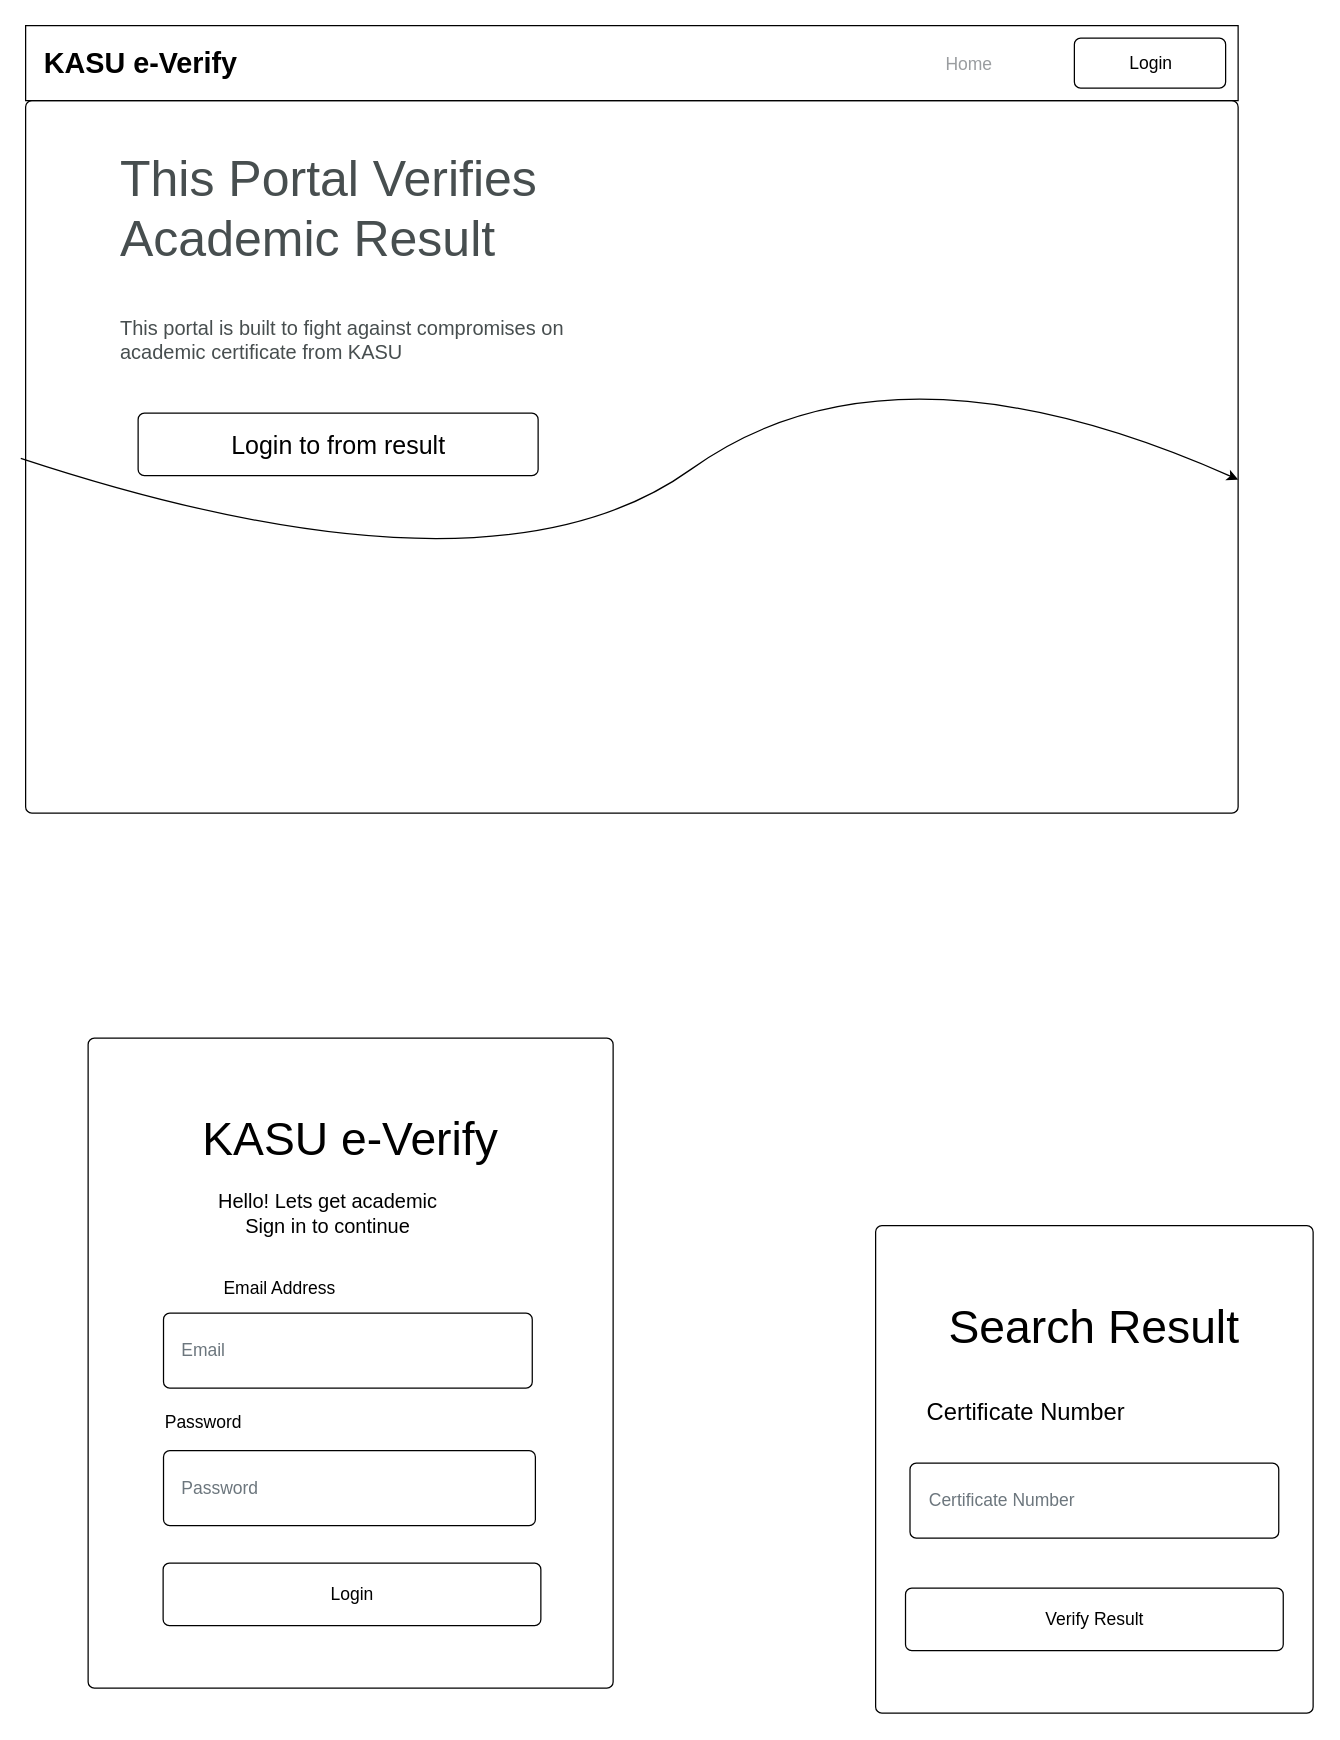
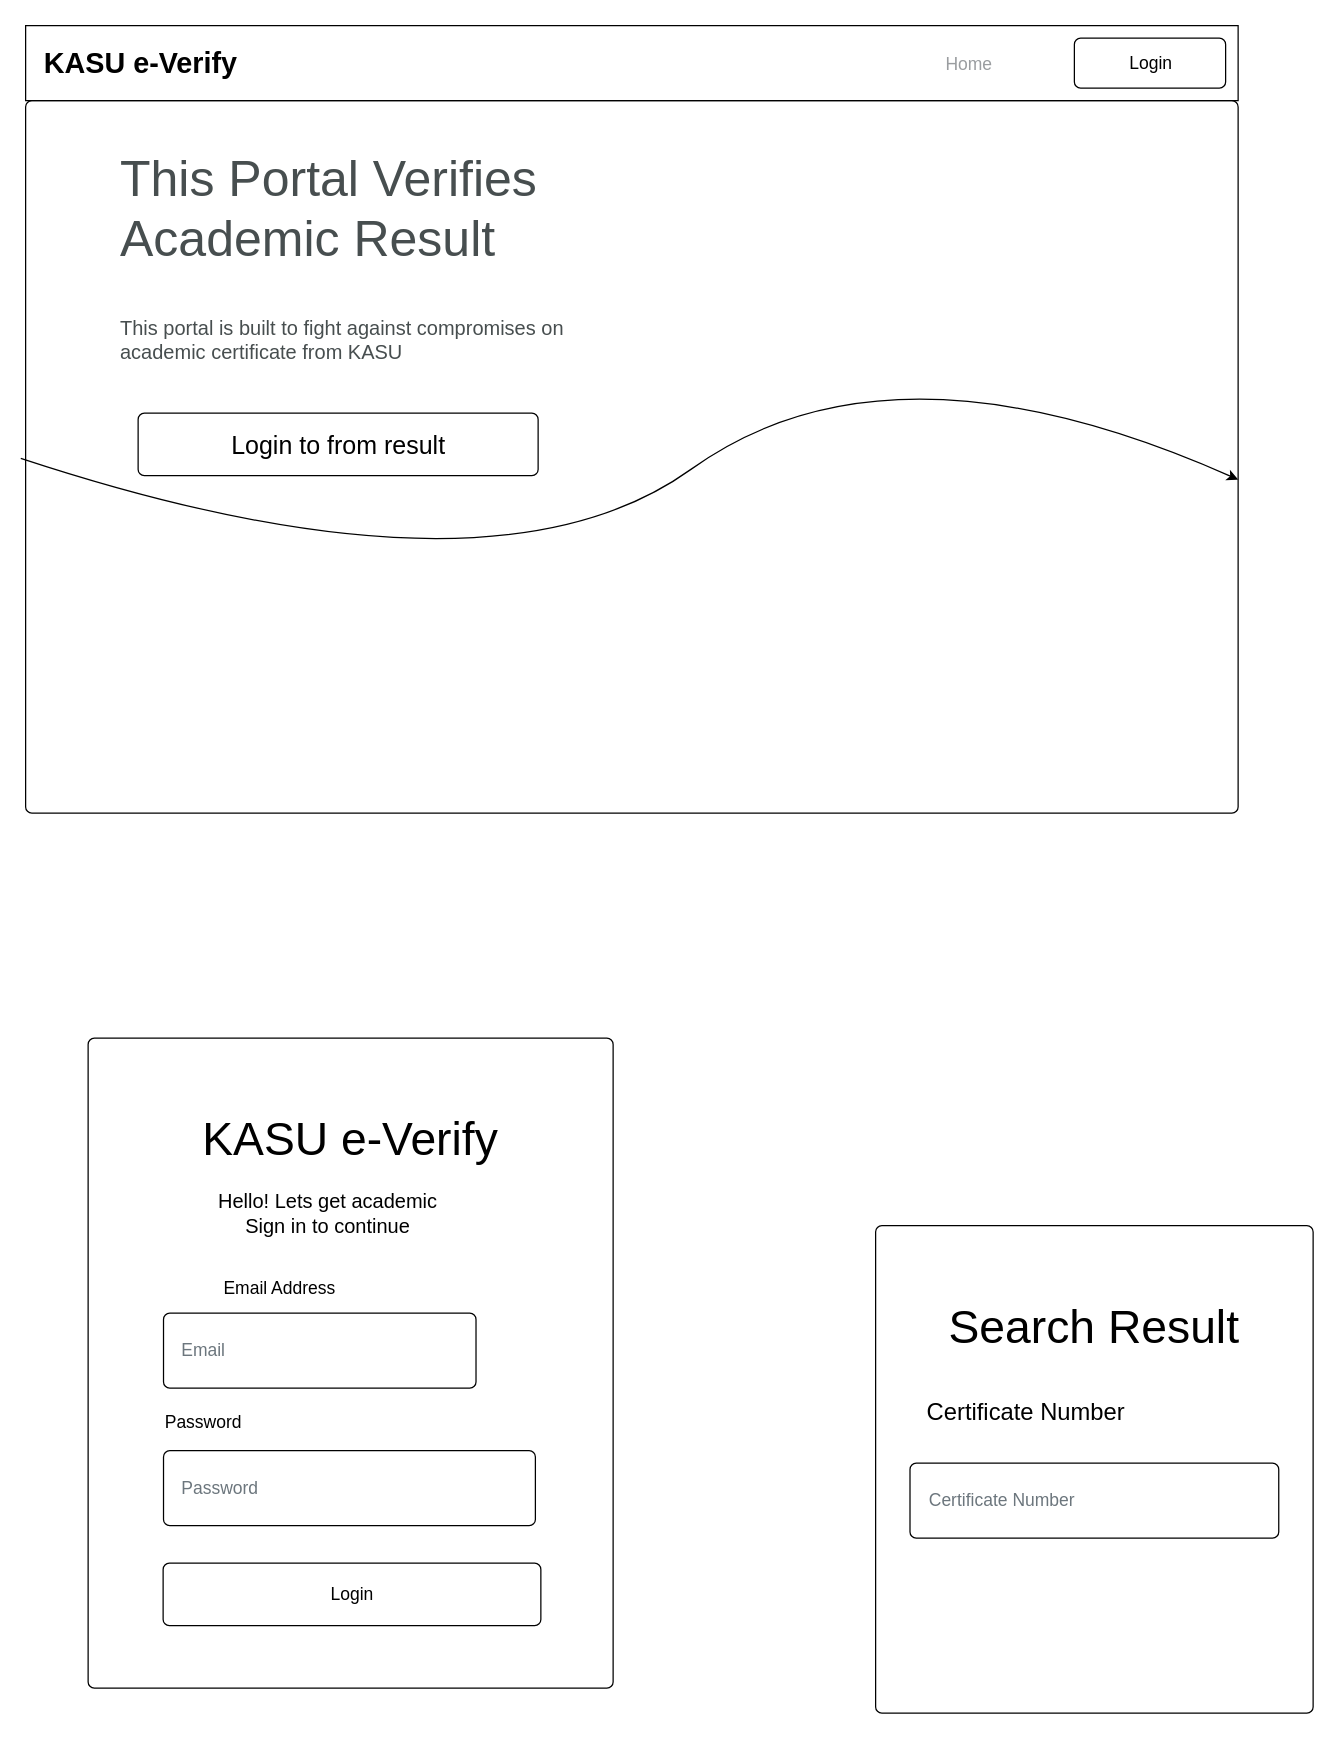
node "Email": size 369x75 -> 313x75
node "Verify Result": removed
